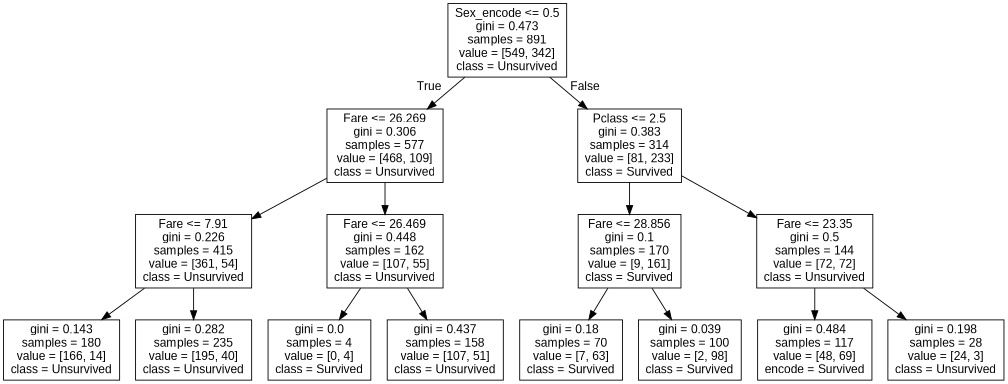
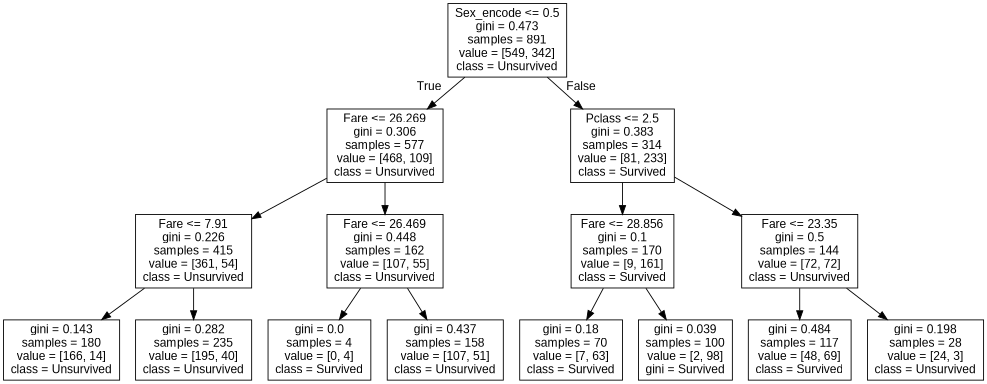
node "gini = 0.039 samples = 100 value = [2, 98] class = Survived": label "gini = 0.039 samples = 100 value = [2, 98] class = Survived" -> "gini = 0.039 samples = 100 value = [2, 98] gini = Survived"
node "gini = 0.484 samples = 117 value = [48, 69] encode = Survived": label "gini = 0.484 samples = 117 value = [48, 69] encode = Survived" -> "gini = 0.484 samples = 117 value = [48, 69] class = Survived"
